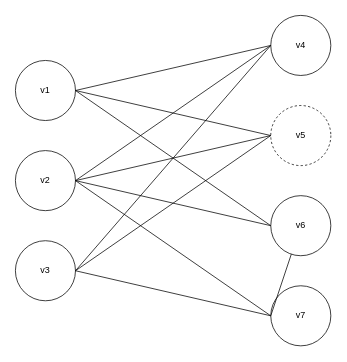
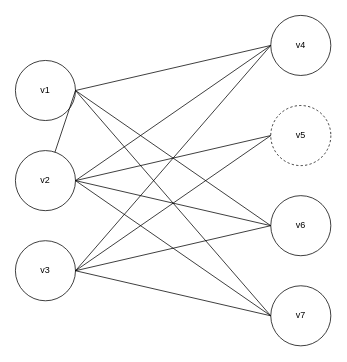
edge "v1" -- "v5": now "v1" -- "v2"
edge "v6" -- "v3": added
edge "v6" -- "v7": now "v1" -- "v7"
